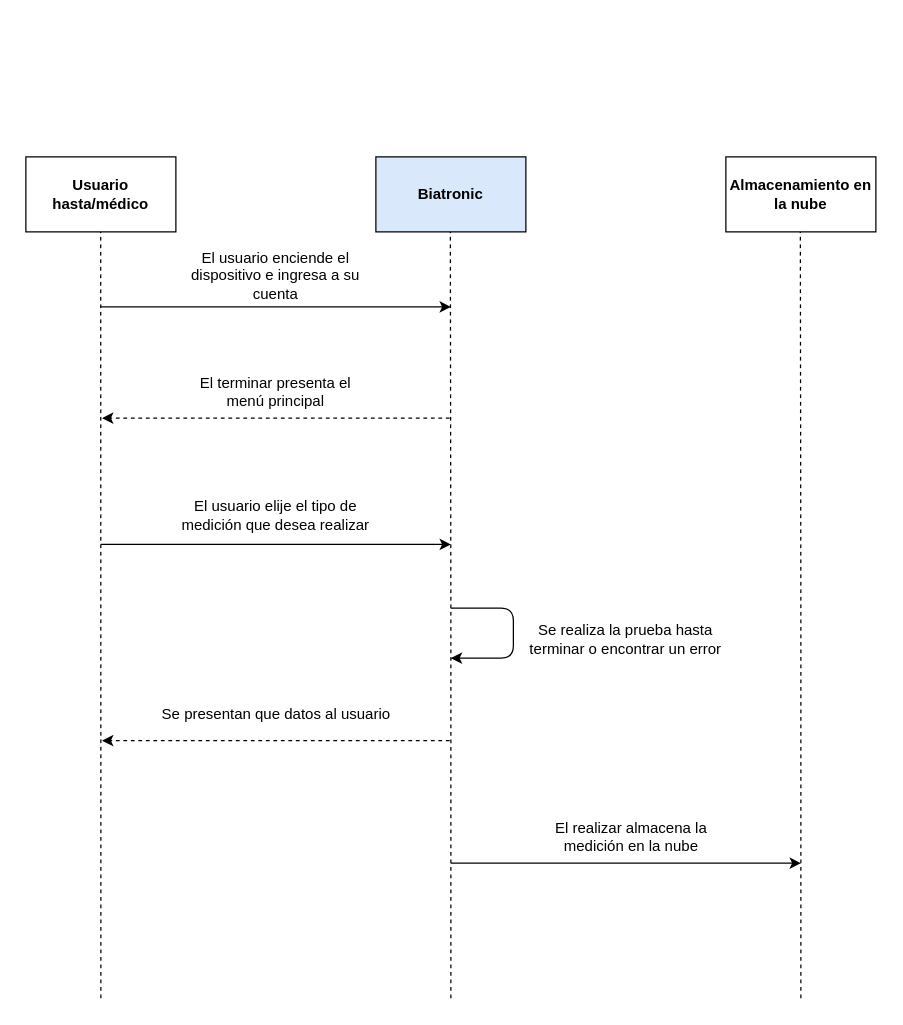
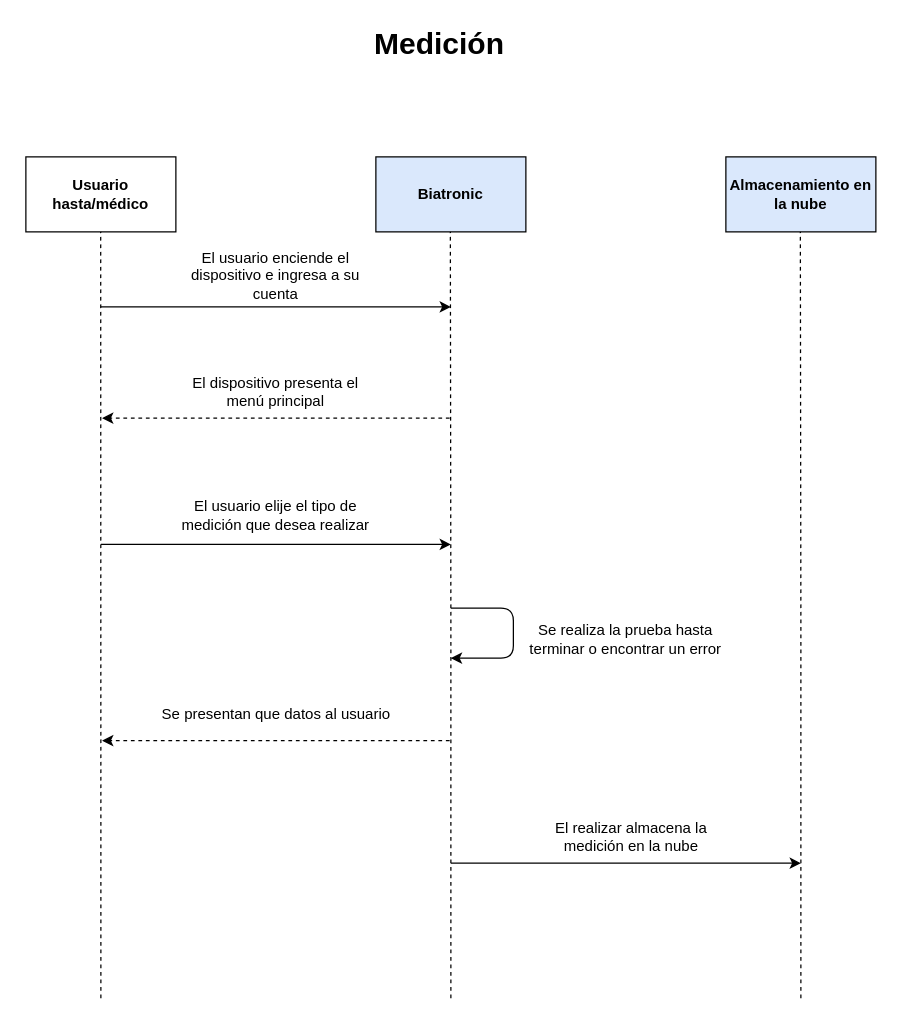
node "Medición": added
node "Almacenamiento en la nube": fillcolor #ffffff -> #dae8fc
node "El terminar presenta el menú principal": label "El terminar presenta el menú principal" -> "El dispositivo presenta el menú principal"
